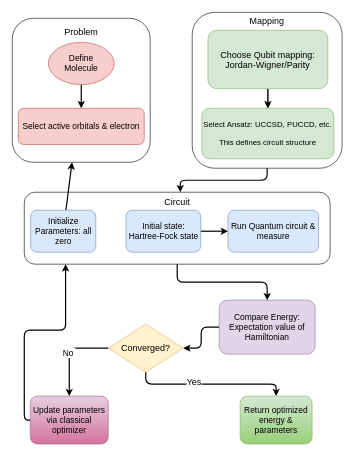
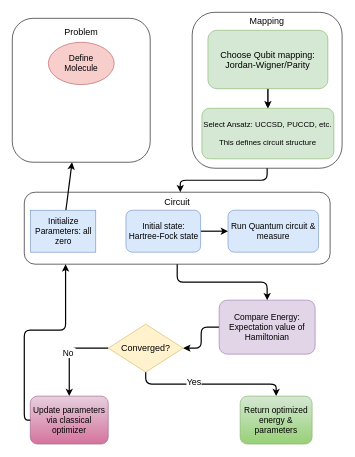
edge "Define Molecule" -> "Select active orbitals & electron": removed
node "Select active orbitals & electron": removed
node "Initialize Parameters: all zero": shape rounded rectangle -> rectangle
